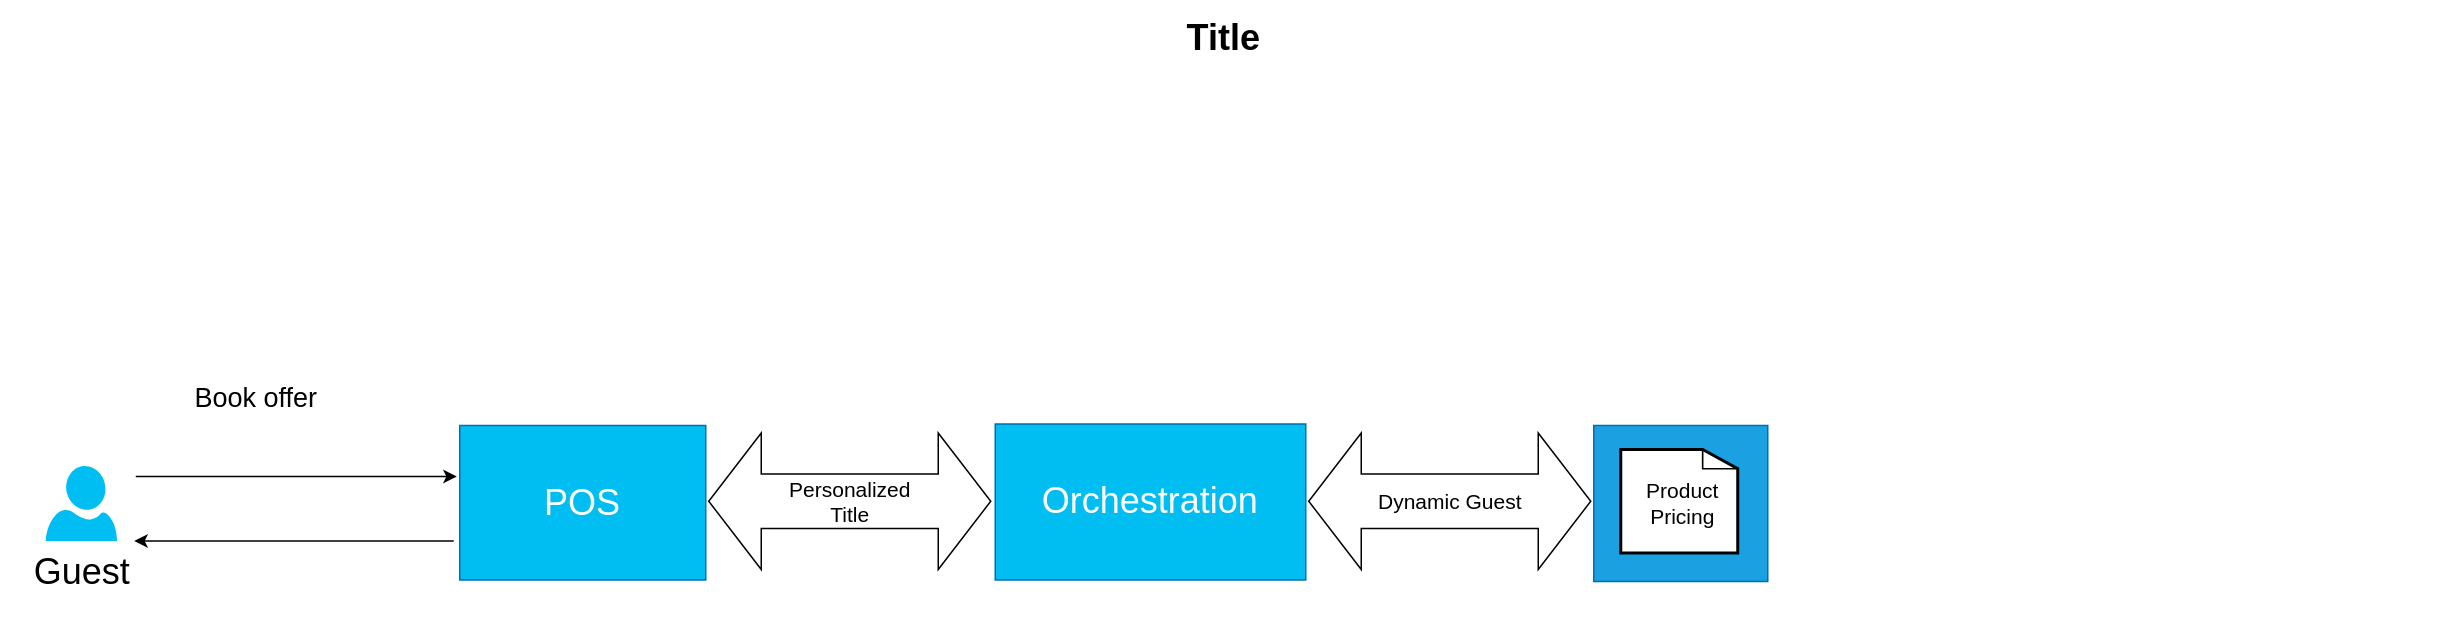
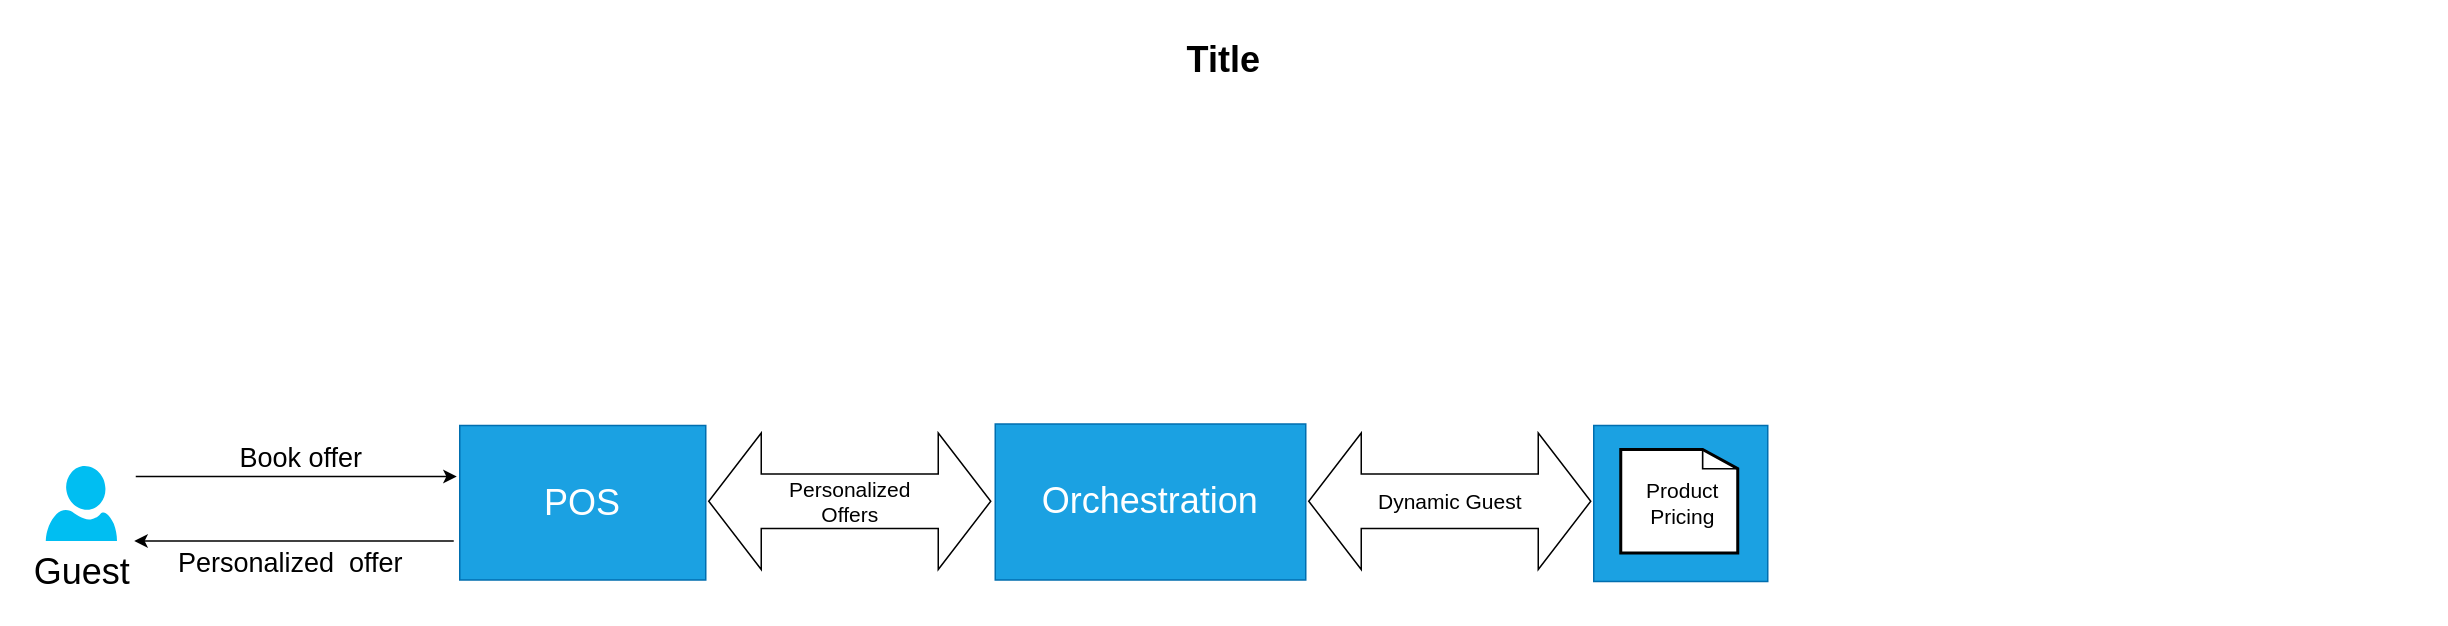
node "Title": moved (1223, 38) -> (1223, 61)
node "Book offer": moved (256, 398) -> (301, 458)
node "Personalized Title": label "Personalized Title" -> "Personalized Offers"
node "Orchestration": fillcolor #00bef2 -> #1ba1e2
node "POS": fillcolor #00bef2 -> #1ba1e2
node "Personalized offer": added
